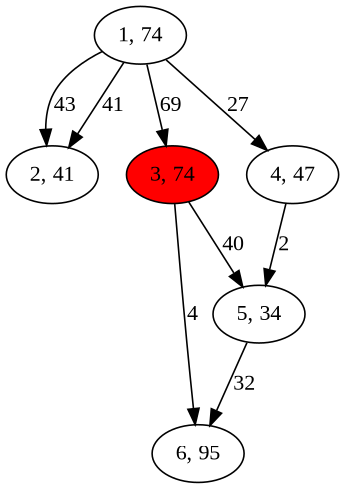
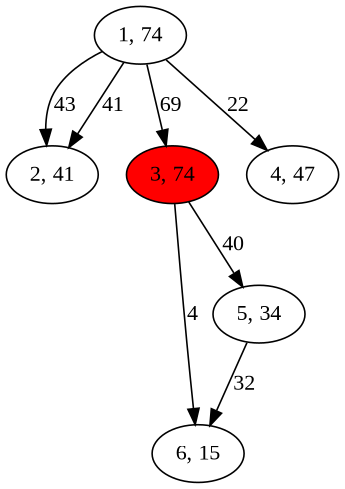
edge "1, 74" -> "4, 47": label "27" -> "22"
edge "4, 47" -> "5, 34": removed, label "2"
node "6, 95": label "6, 95" -> "6, 15"
